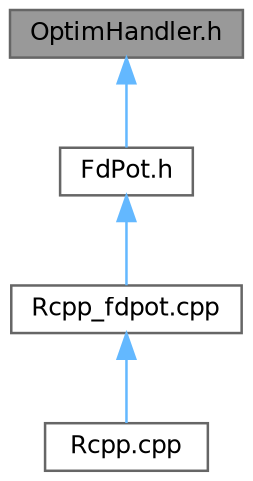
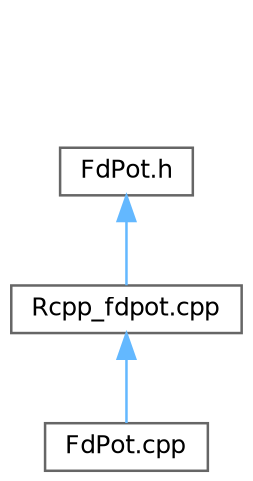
node "OptimHandler.h": removed
node "Rcpp.cpp": label "Rcpp.cpp" -> "FdPot.cpp"
